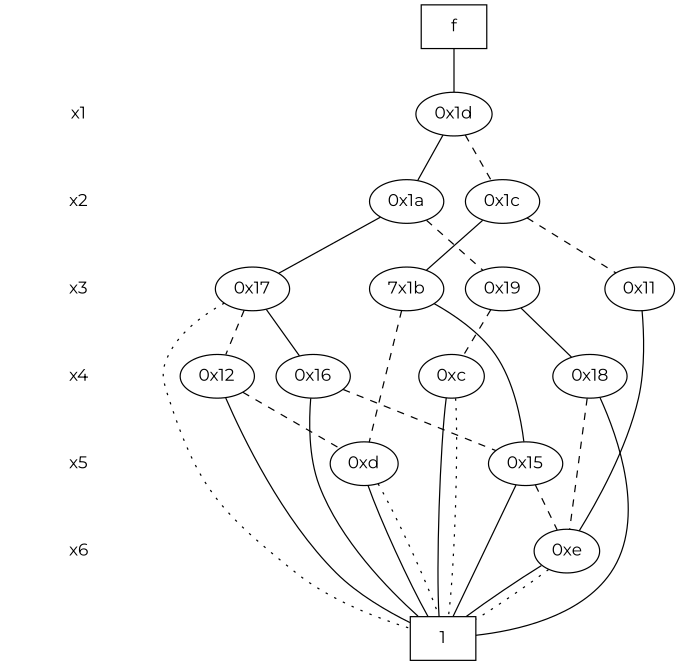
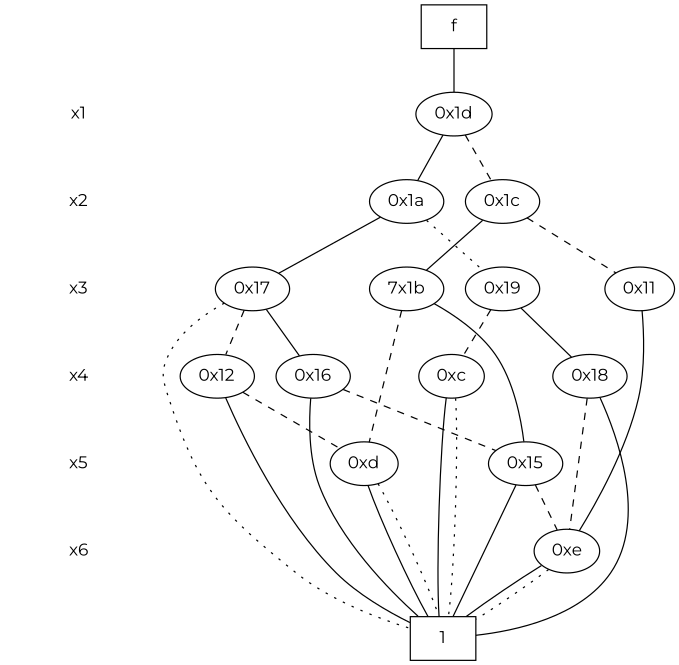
edge "0x1a" -- "0x19": style dashed -> dotted
